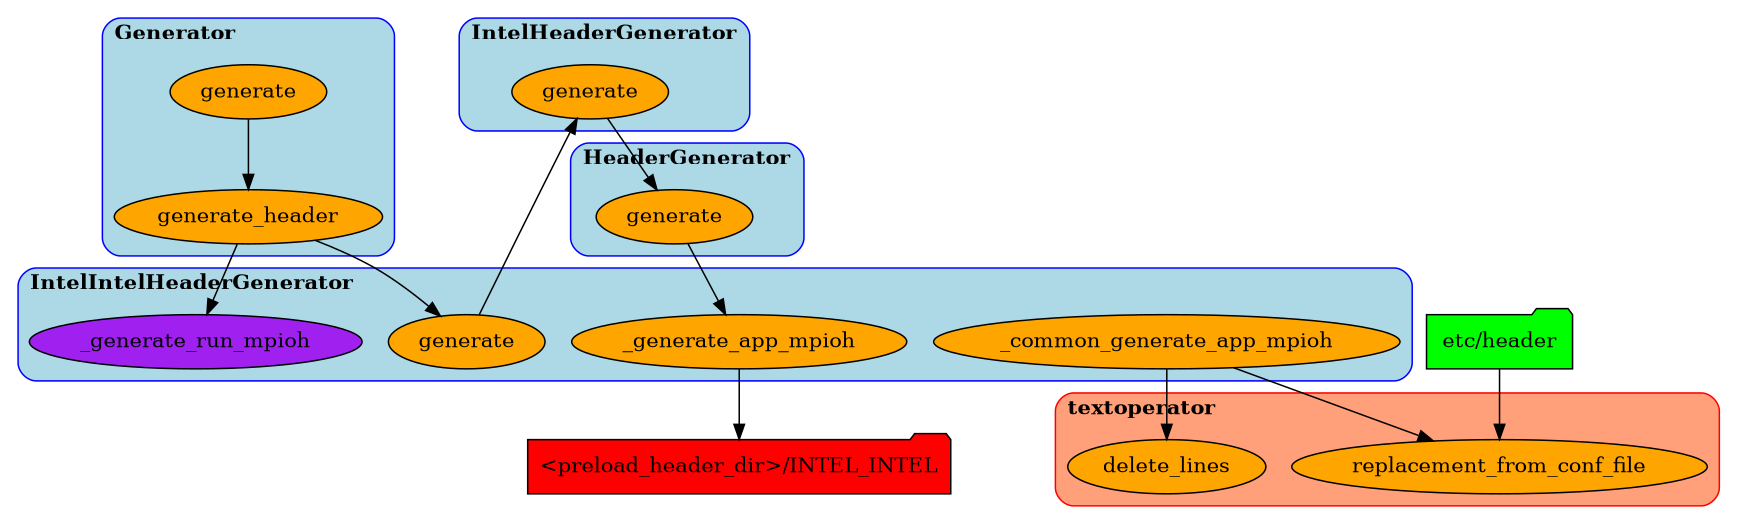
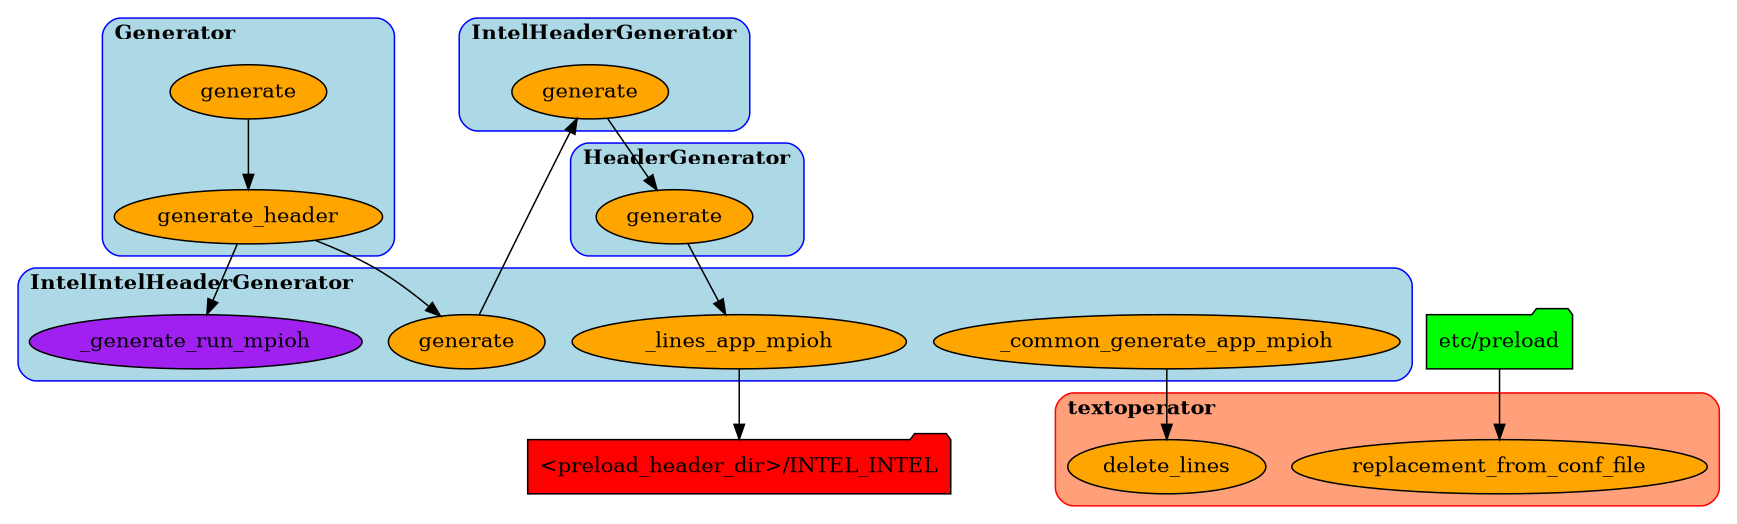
node "_generate_app_mpioh": label "_generate_app_mpioh" -> "_lines_app_mpioh"
node "etc/header": label "etc/header" -> "etc/preload"
edge "_common_generate_app_mpioh" -> "replacement_from_conf_file": removed
